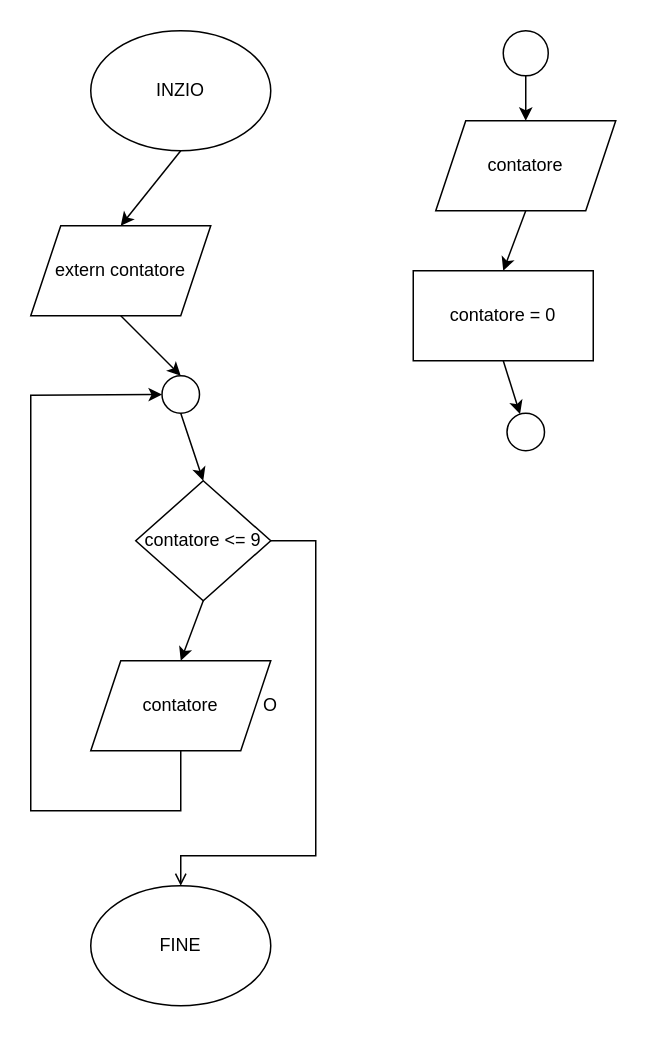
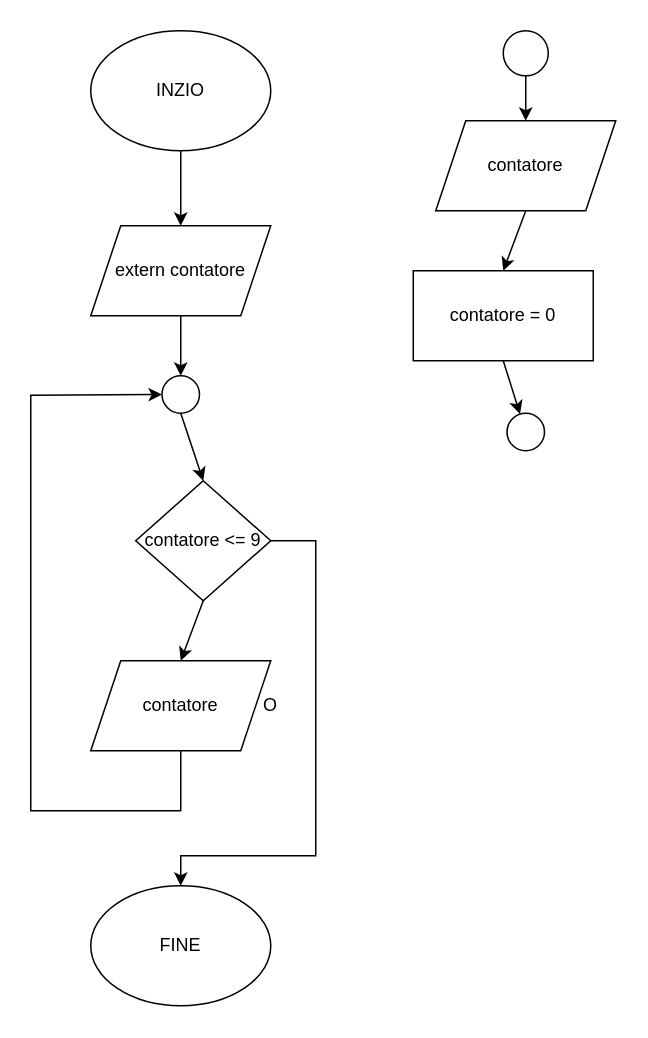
node "extern contatore": moved (121, 271) -> (181, 271)
edge "contatore <= 9" -> "FINE": arrowhead open -> classic
